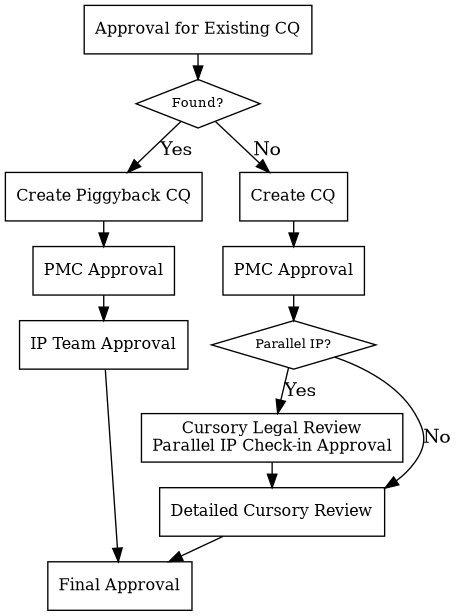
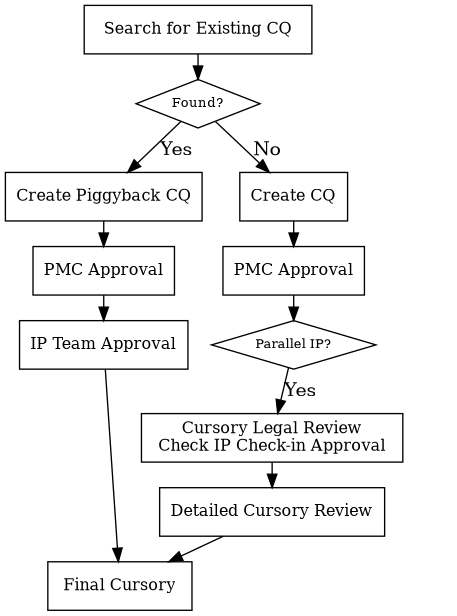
node "Approval for Existing CQ": label "Approval for Existing CQ" -> "Search for Existing CQ"
edge "Parallel IP?" -> "Detailed Cursory Review": removed, label "No"
node "Cursory Legal Review Parallel IP Check-in Approval": label "Cursory Legal Review Parallel IP Check-in Approval" -> "Cursory Legal Review Check IP Check-in Approval"
node "Final Approval": label "Final Approval" -> "Final Cursory"
